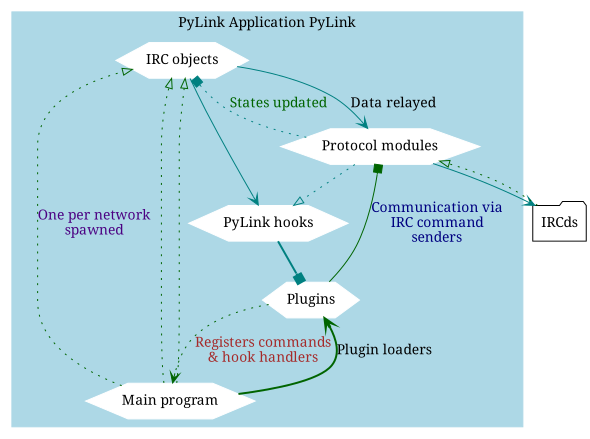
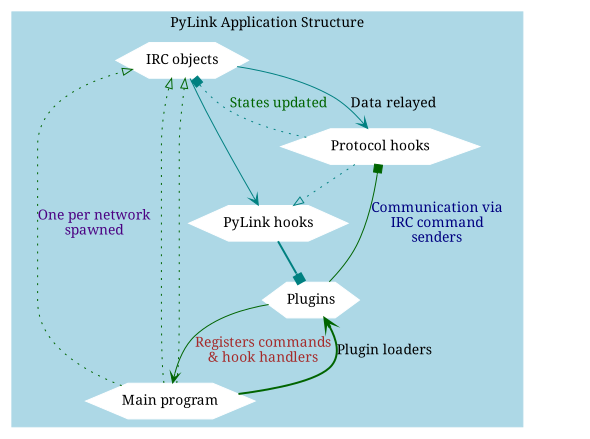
cluster "PyLink Application PyLink": label "PyLink Application PyLink" -> "PyLink Application Structure"
node "Protocol modules": label "Protocol modules" -> "Protocol hooks"
node "IRCds": removed
edge "Plugins" -> "Main program": style dotted -> solid
